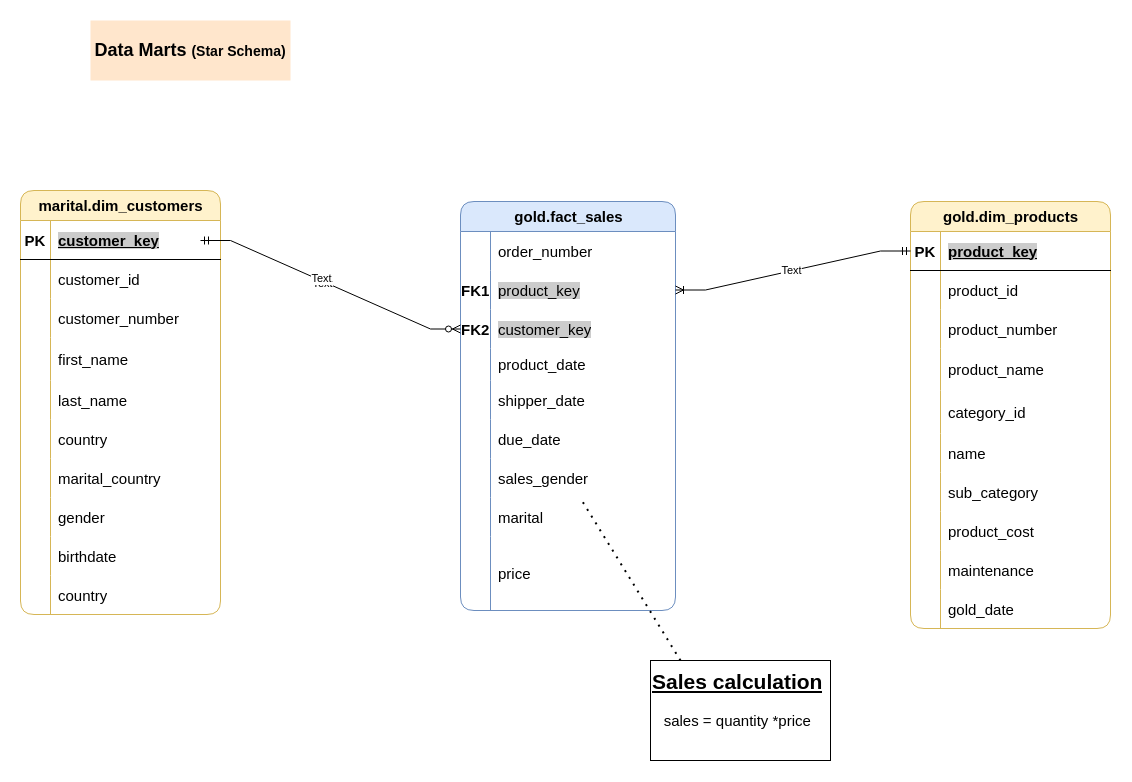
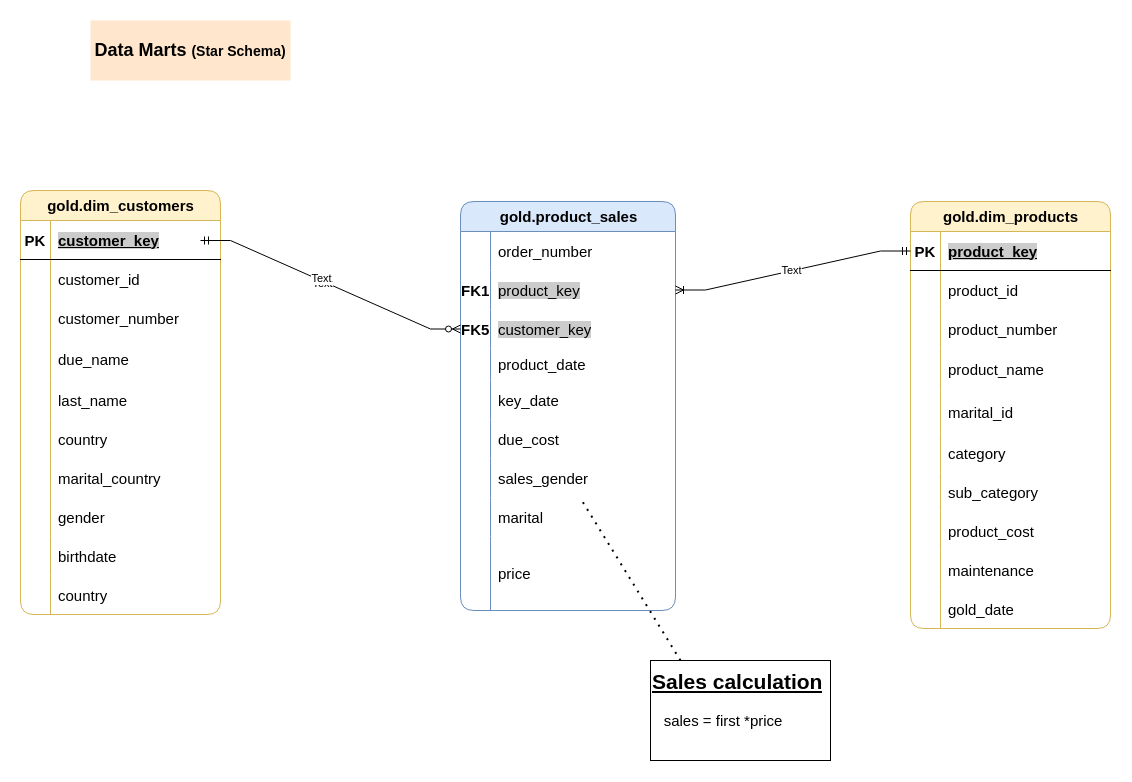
node "marital.dim_customers": label "marital.dim_customers" -> "gold.dim_customers"
node "gold.fact_sales": label "gold.fact_sales" -> "gold.product_sales"
node "FK2": label "FK2" -> "FK5"
node "first_name": label "first_name" -> "due_name"
node "shipper_date": label "shipper_date" -> "key_date"
node "category_id": label "category_id" -> "marital_id"
node "due_date": label "due_date" -> "due_cost"
node "name": label "name" -> "category"
node "Sales calculation sales = quantity *price": label "Sales calculation sales = quantity *price" -> "Sales calculation sales = first *price"
